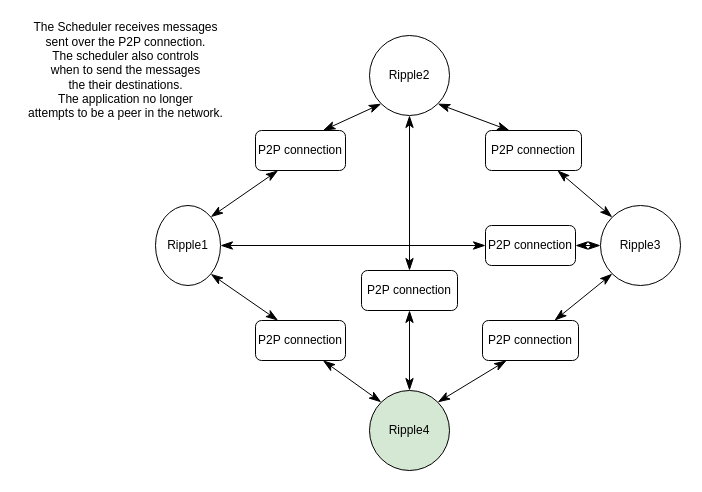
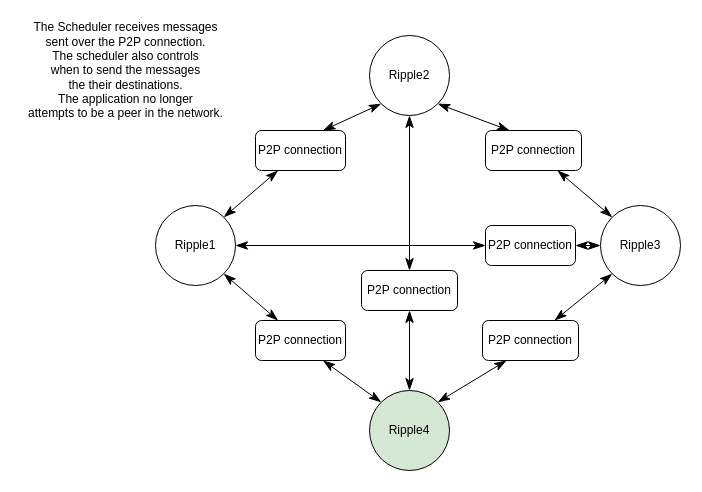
node "Ripple1": size 65x80 -> 80x80
